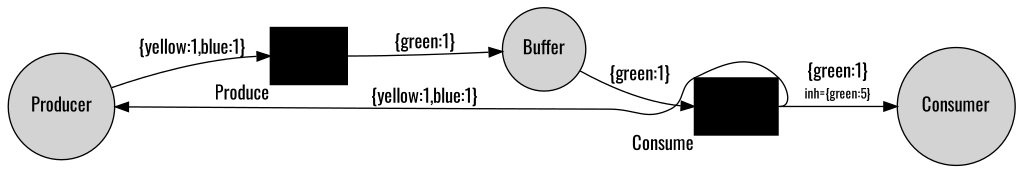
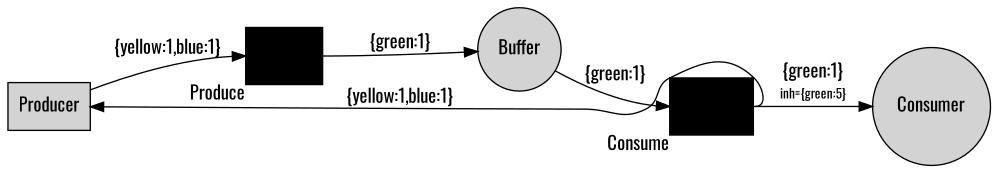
node "Producer": shape circle -> box
